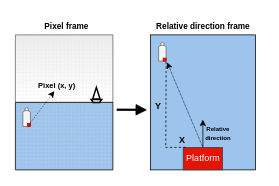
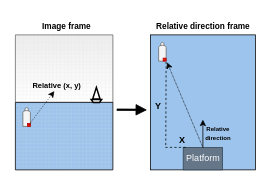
node "Pixel frame": label "Pixel frame" -> "Image frame"
node "Pixel (x, y)": label "Pixel (x, y)" -> "Relative (x, y)"
node "Platform": fillcolor #e51400 -> #647687
